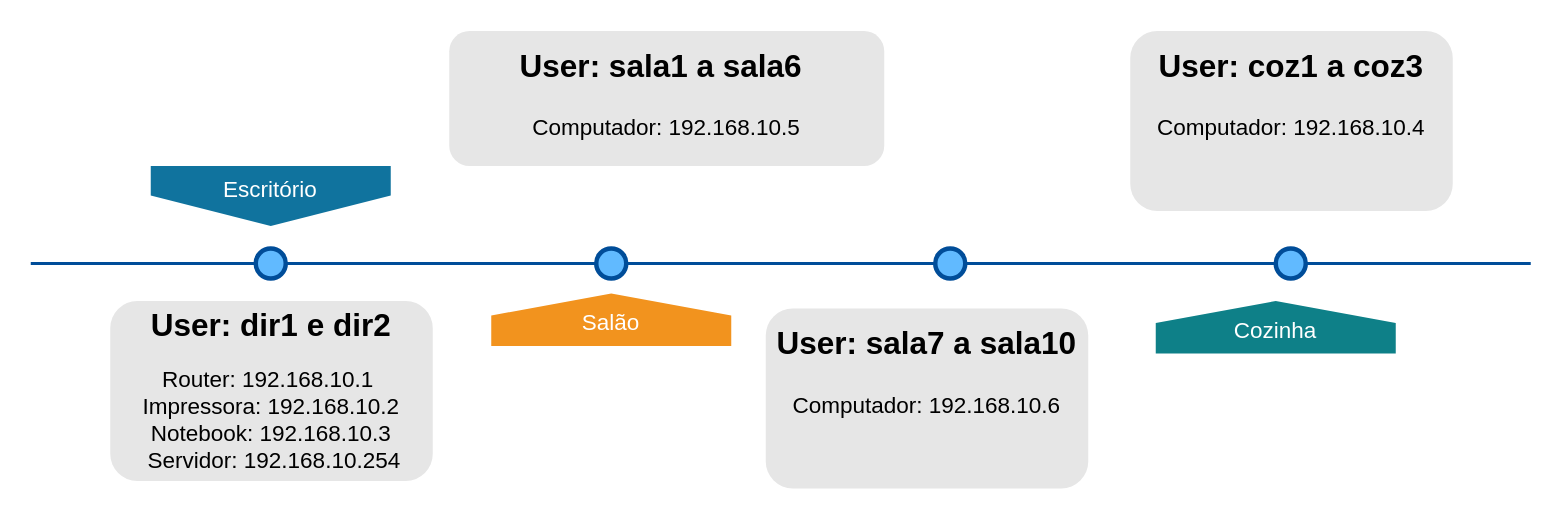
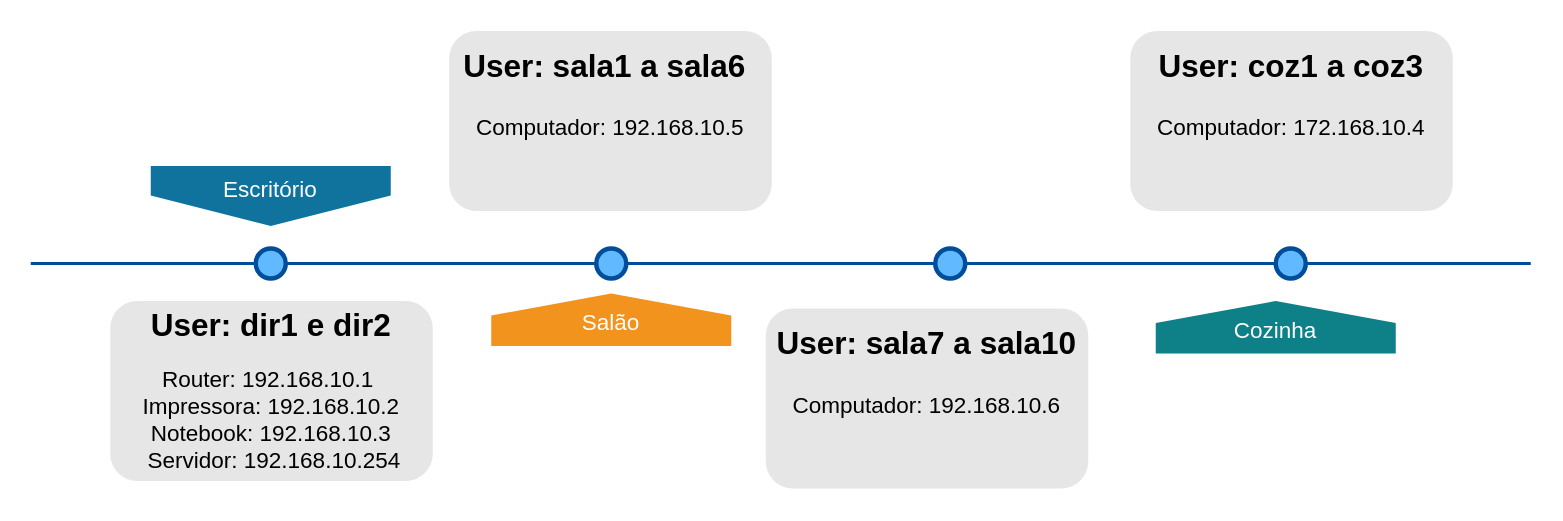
node "User: coz1 a coz3Computador: 192.168.10.4": label "User: coz1 a coz3Computador: 192.168.10.4" -> "User: coz1 a coz3Computador: 172.168.10.4"
node "User: sala1 a sala6 Computador: 192.168.10.5": size 435x135 -> 323x180
